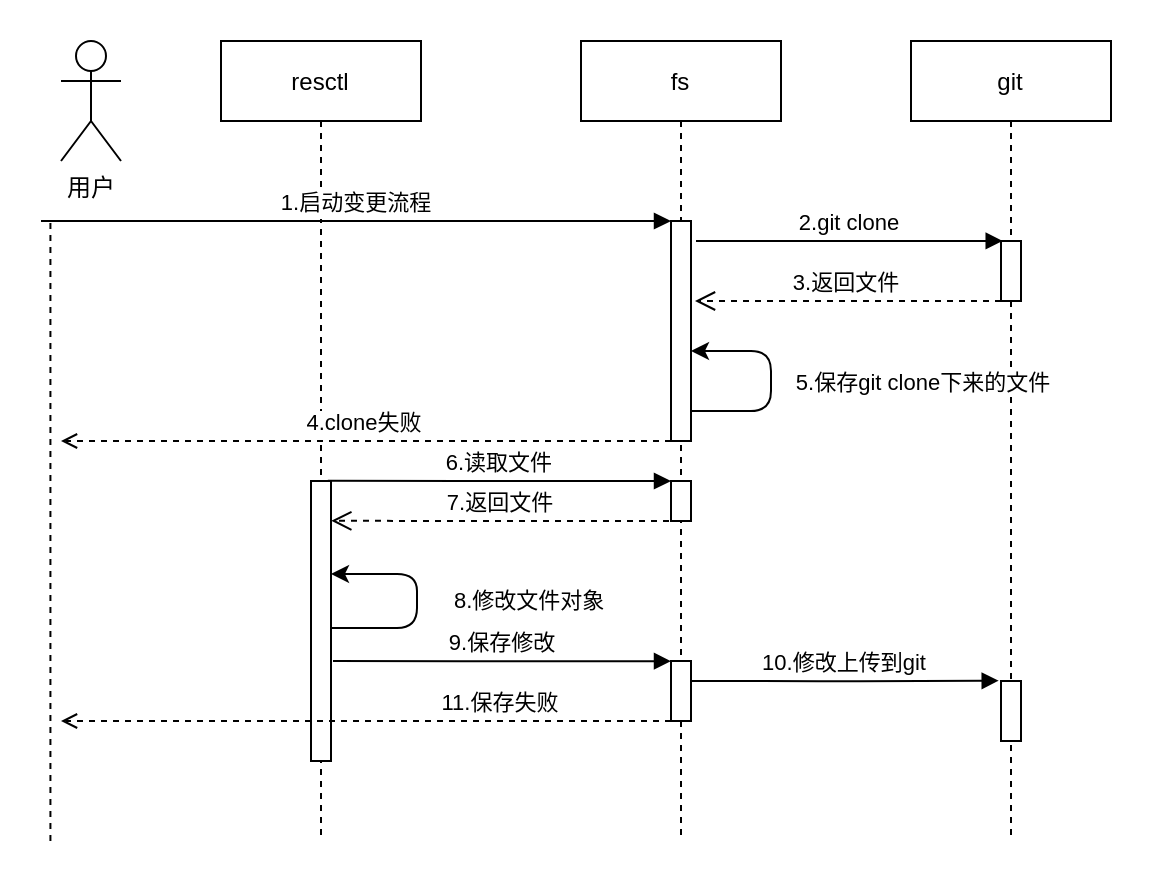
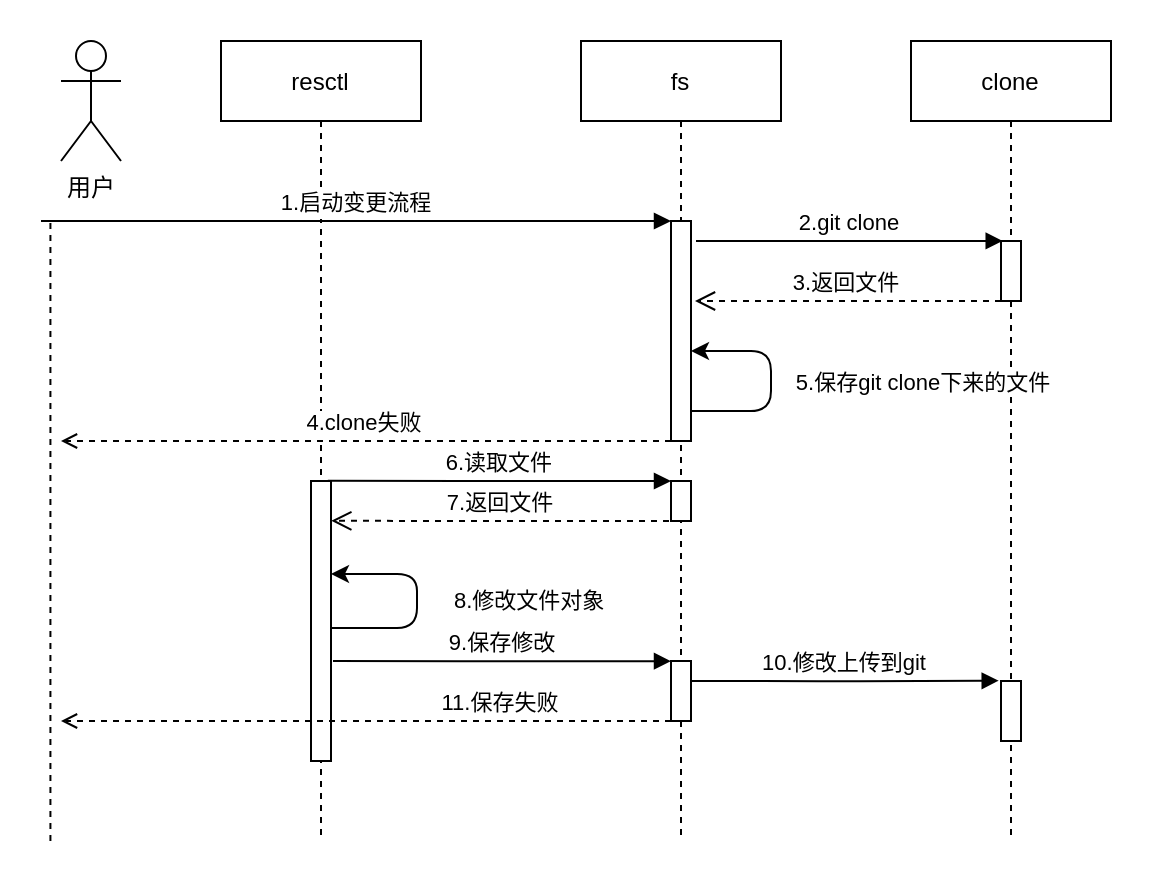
node "git": label "git" -> "clone"
